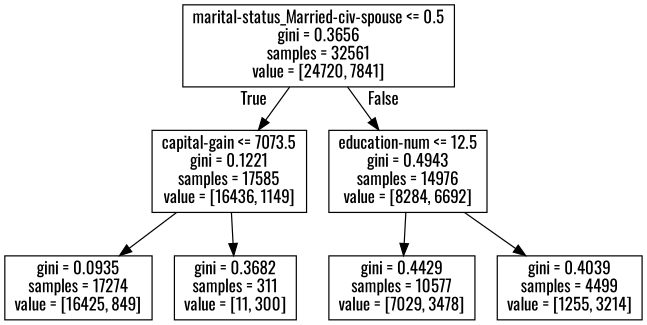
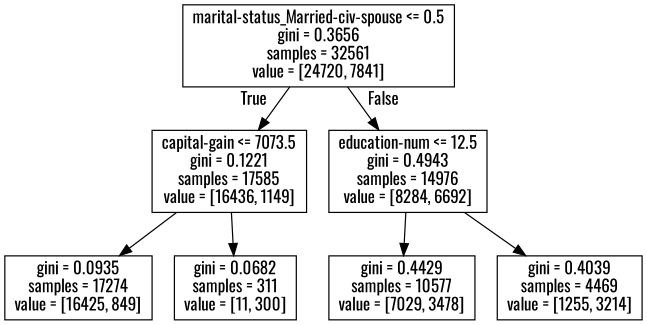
node "gini = 0.3682 samples = 311 value = [11, 300]": label "gini = 0.3682 samples = 311 value = [11, 300]" -> "gini = 0.0682 samples = 311 value = [11, 300]"
node "gini = 0.4039 samples = 4499 value = [1255, 3214]": label "gini = 0.4039 samples = 4499 value = [1255, 3214]" -> "gini = 0.4039 samples = 4469 value = [1255, 3214]"
